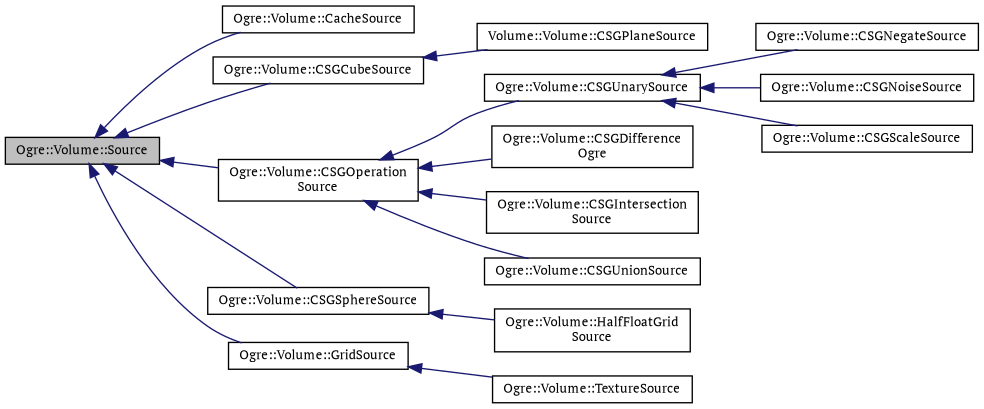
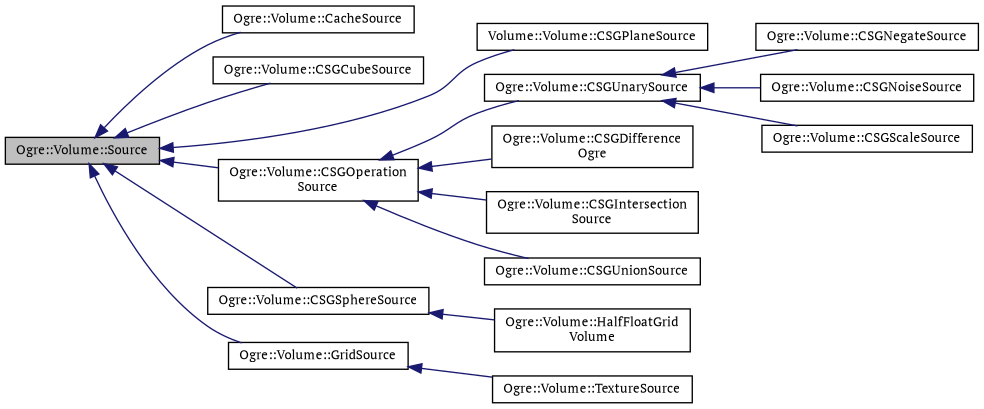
edge "Volume::Volume::CSGPlaneSource" -> "Ogre::Volume::CSGCubeSource": now "Volume::Volume::CSGPlaneSource" -> "Ogre::Volume::Source"
node "Ogre::Volume::HalfFloatGrid Source": label "Ogre::Volume::HalfFloatGrid Source" -> "Ogre::Volume::HalfFloatGrid Volume"
